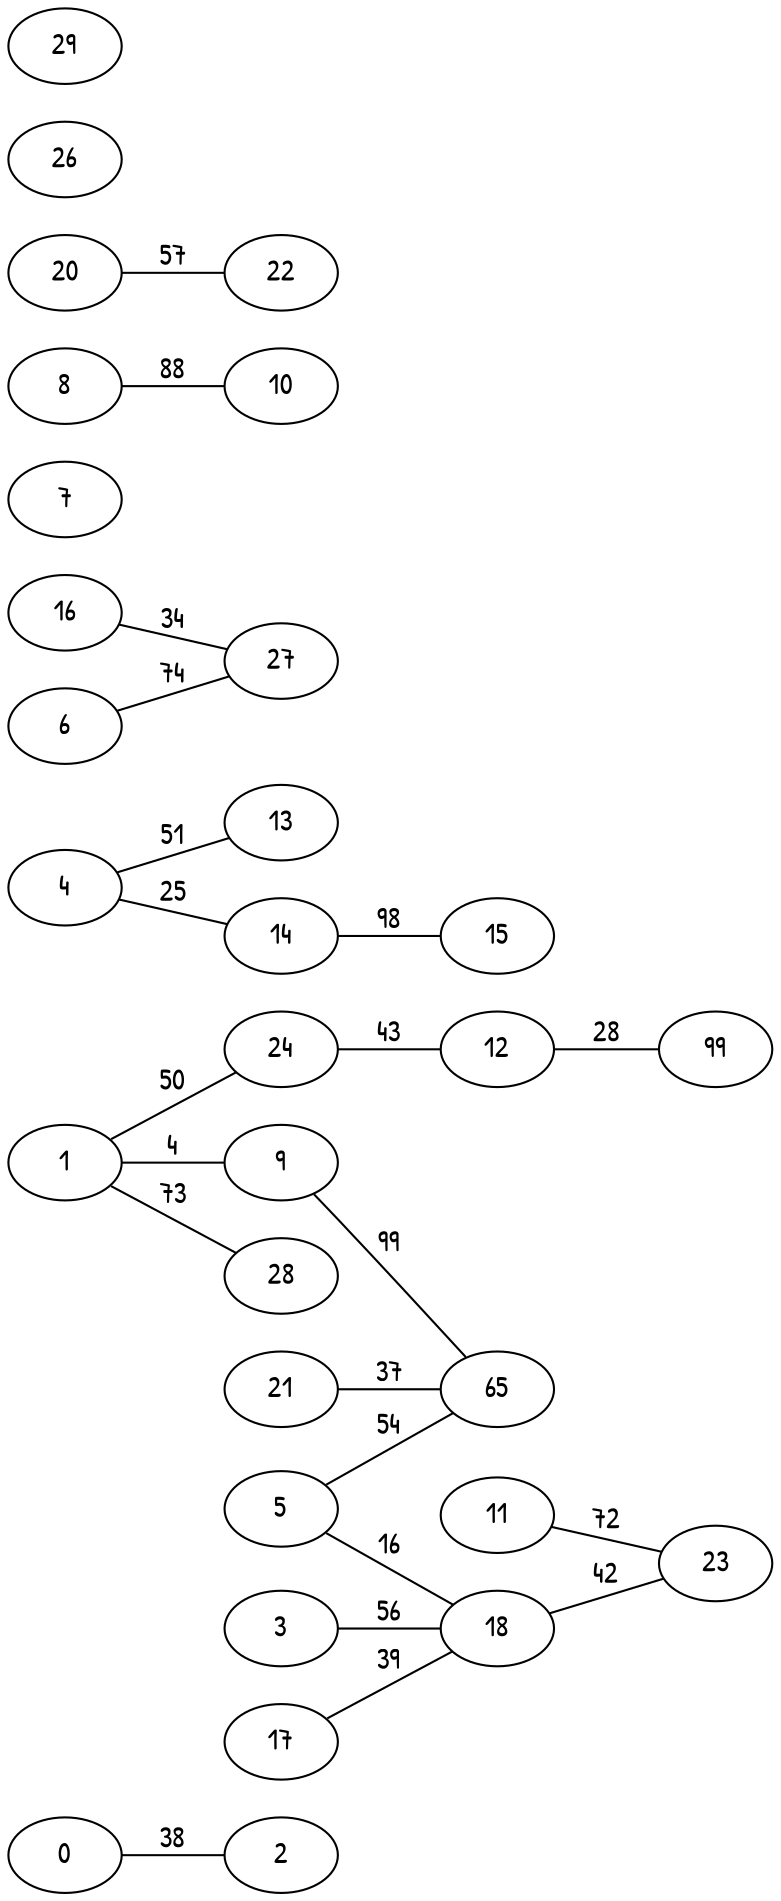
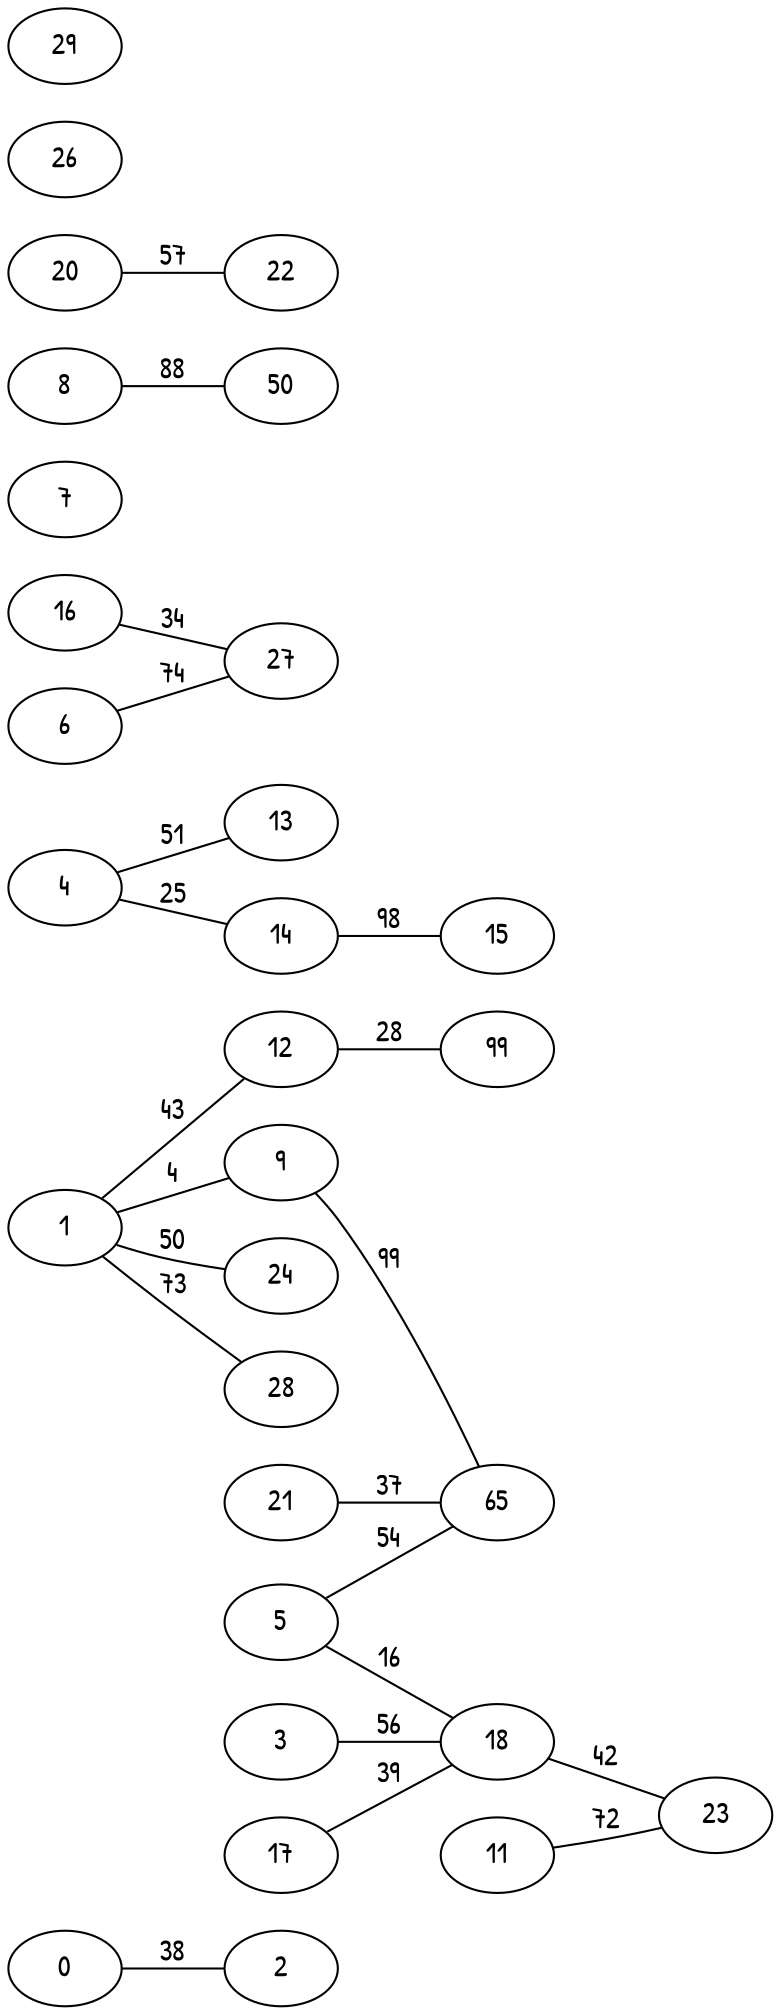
node "10": label "10" -> "50"
edge "24" -- "12": now "1" -- "12"
